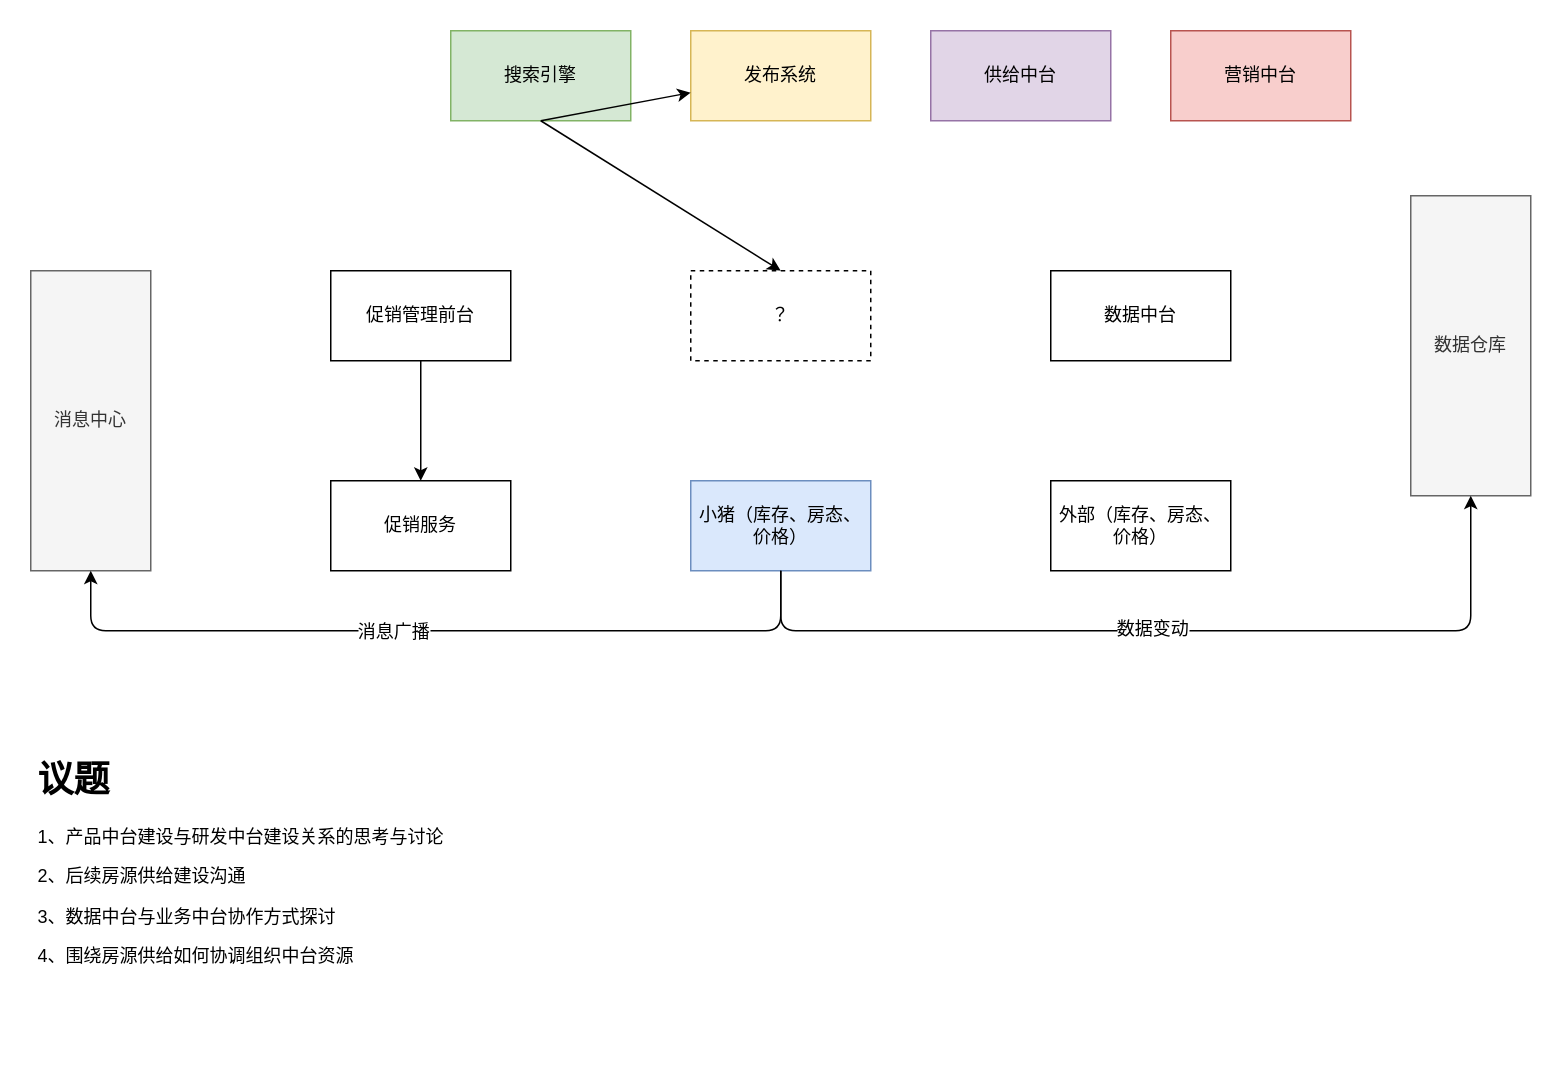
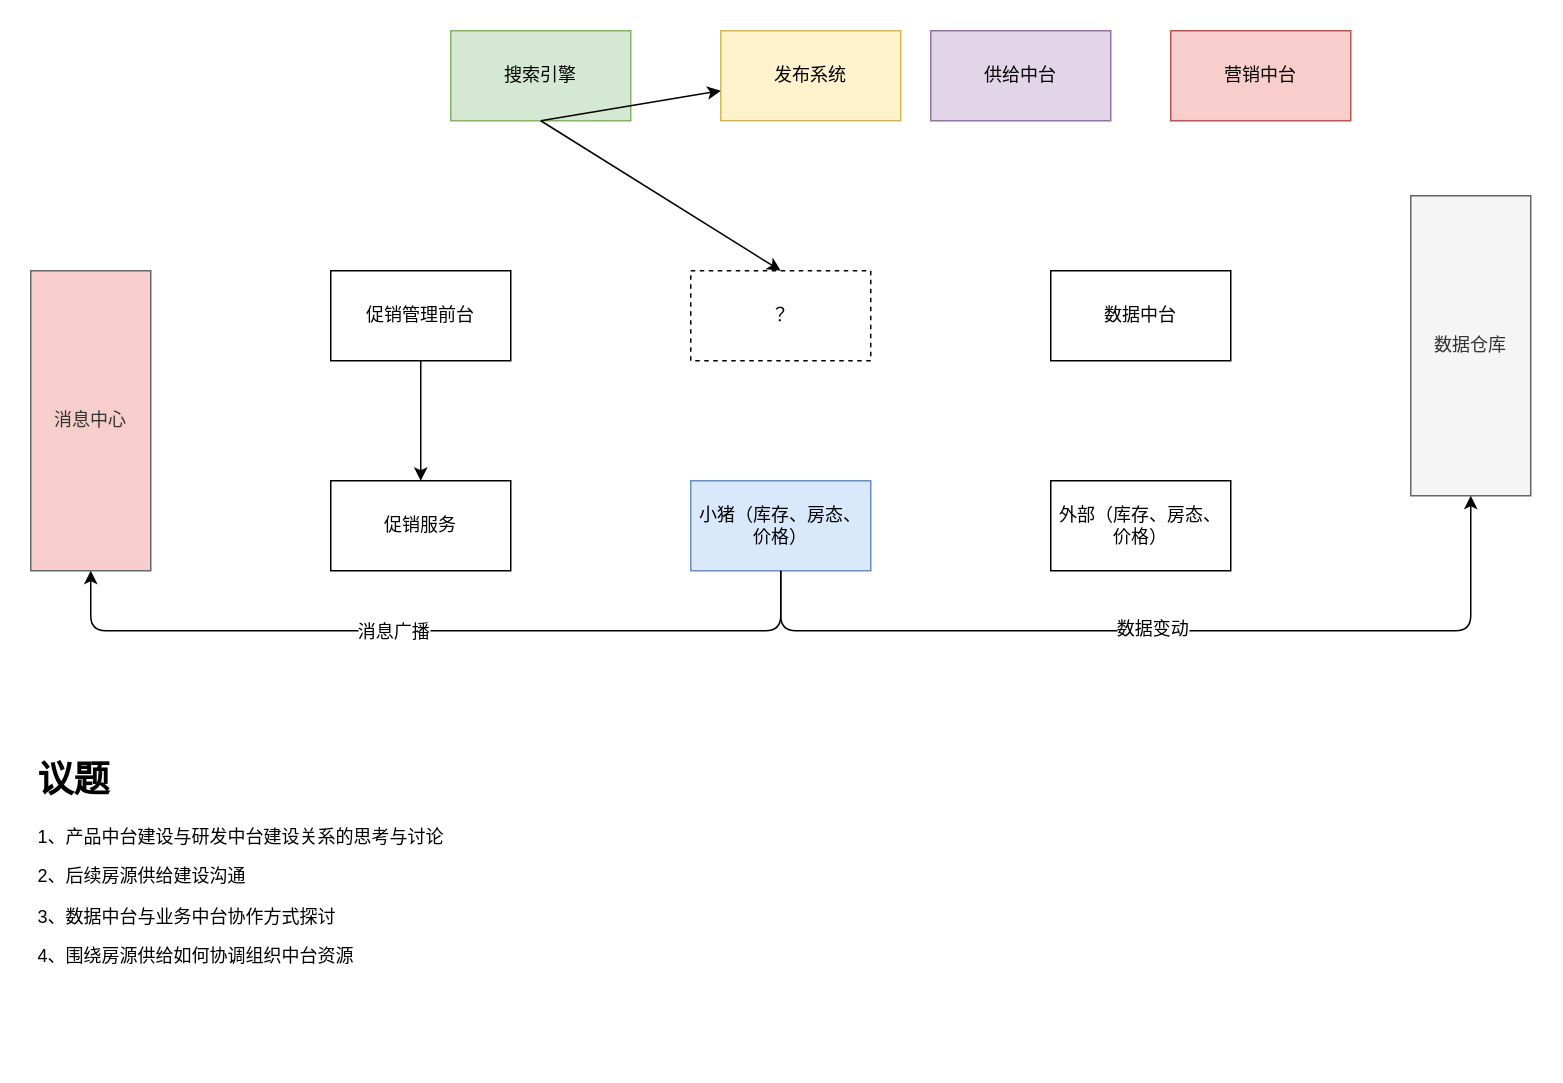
node "发布系统": moved (781, 76) -> (811, 76)
node "消息中心": fillcolor #f5f5f5 -> #f8cecc
